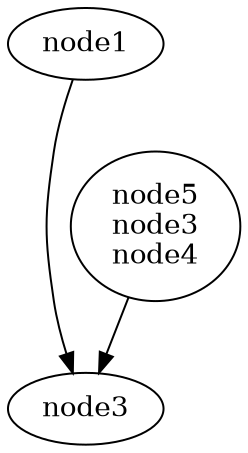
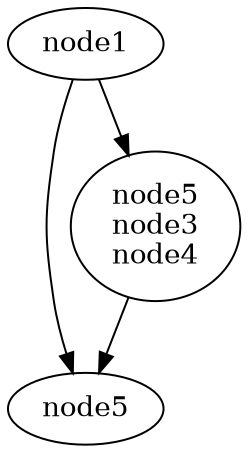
edge "node1" -> "node5 node3 node4": added
node "node3": label "node3" -> "node5"
